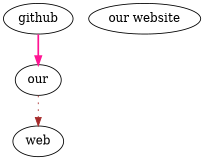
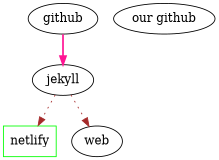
node "our website": label "our website" -> "our github"
node "our": label "our" -> "jekyll"
node "netlify": added
